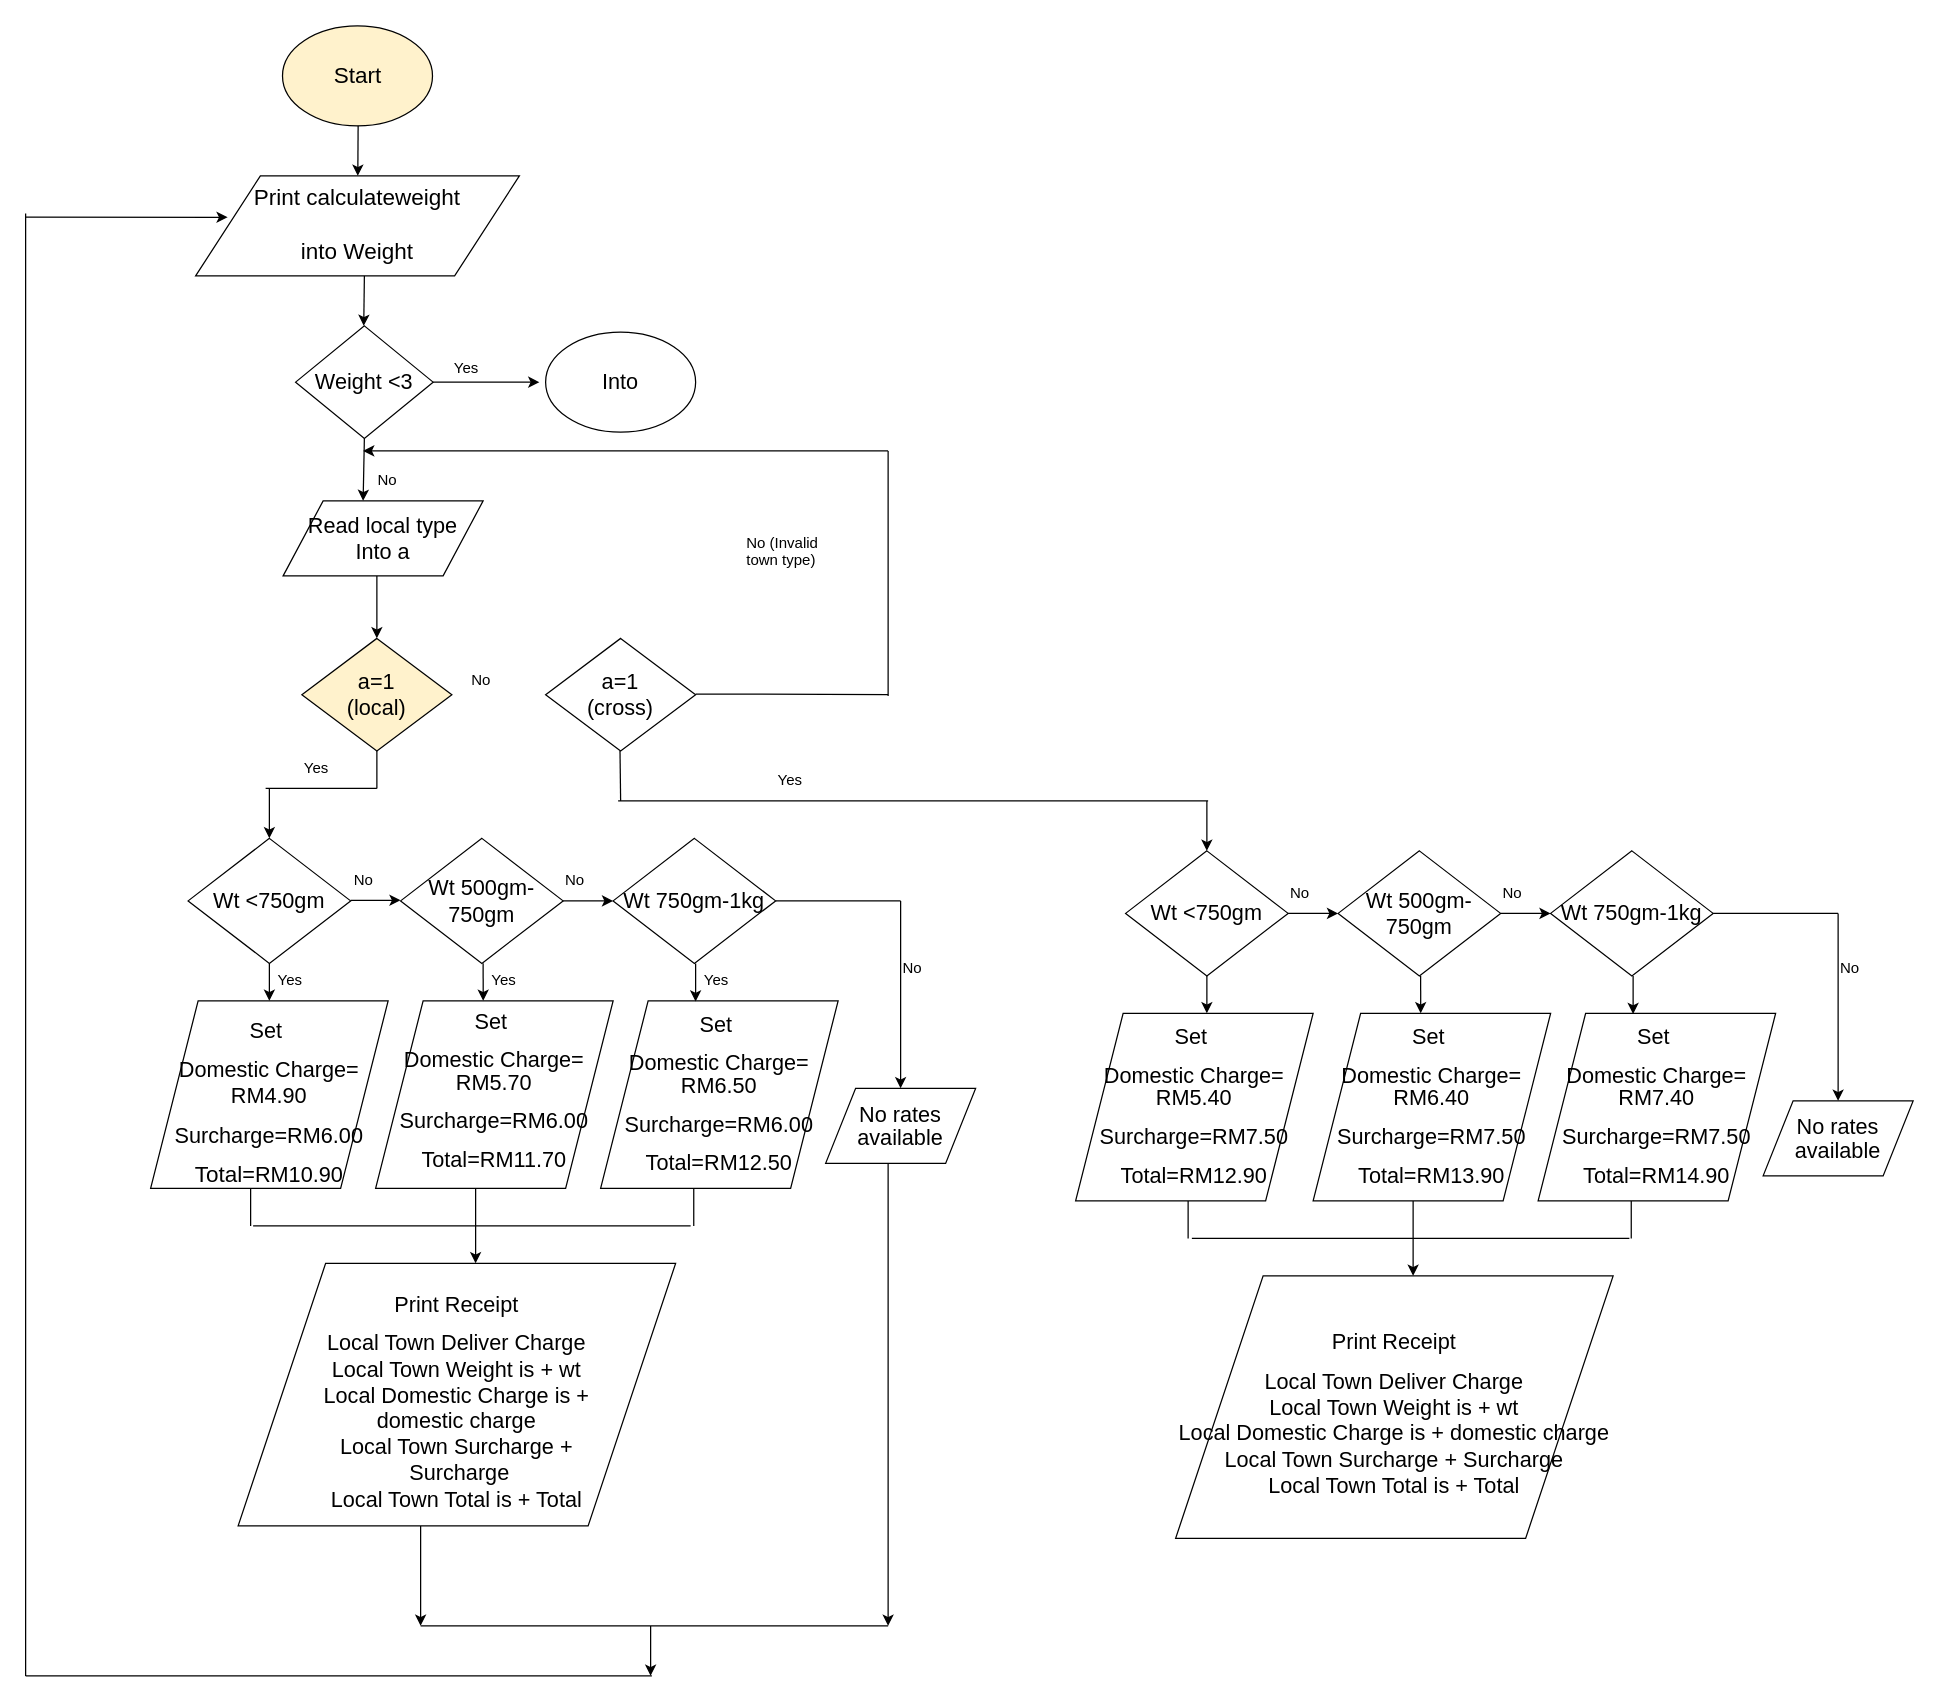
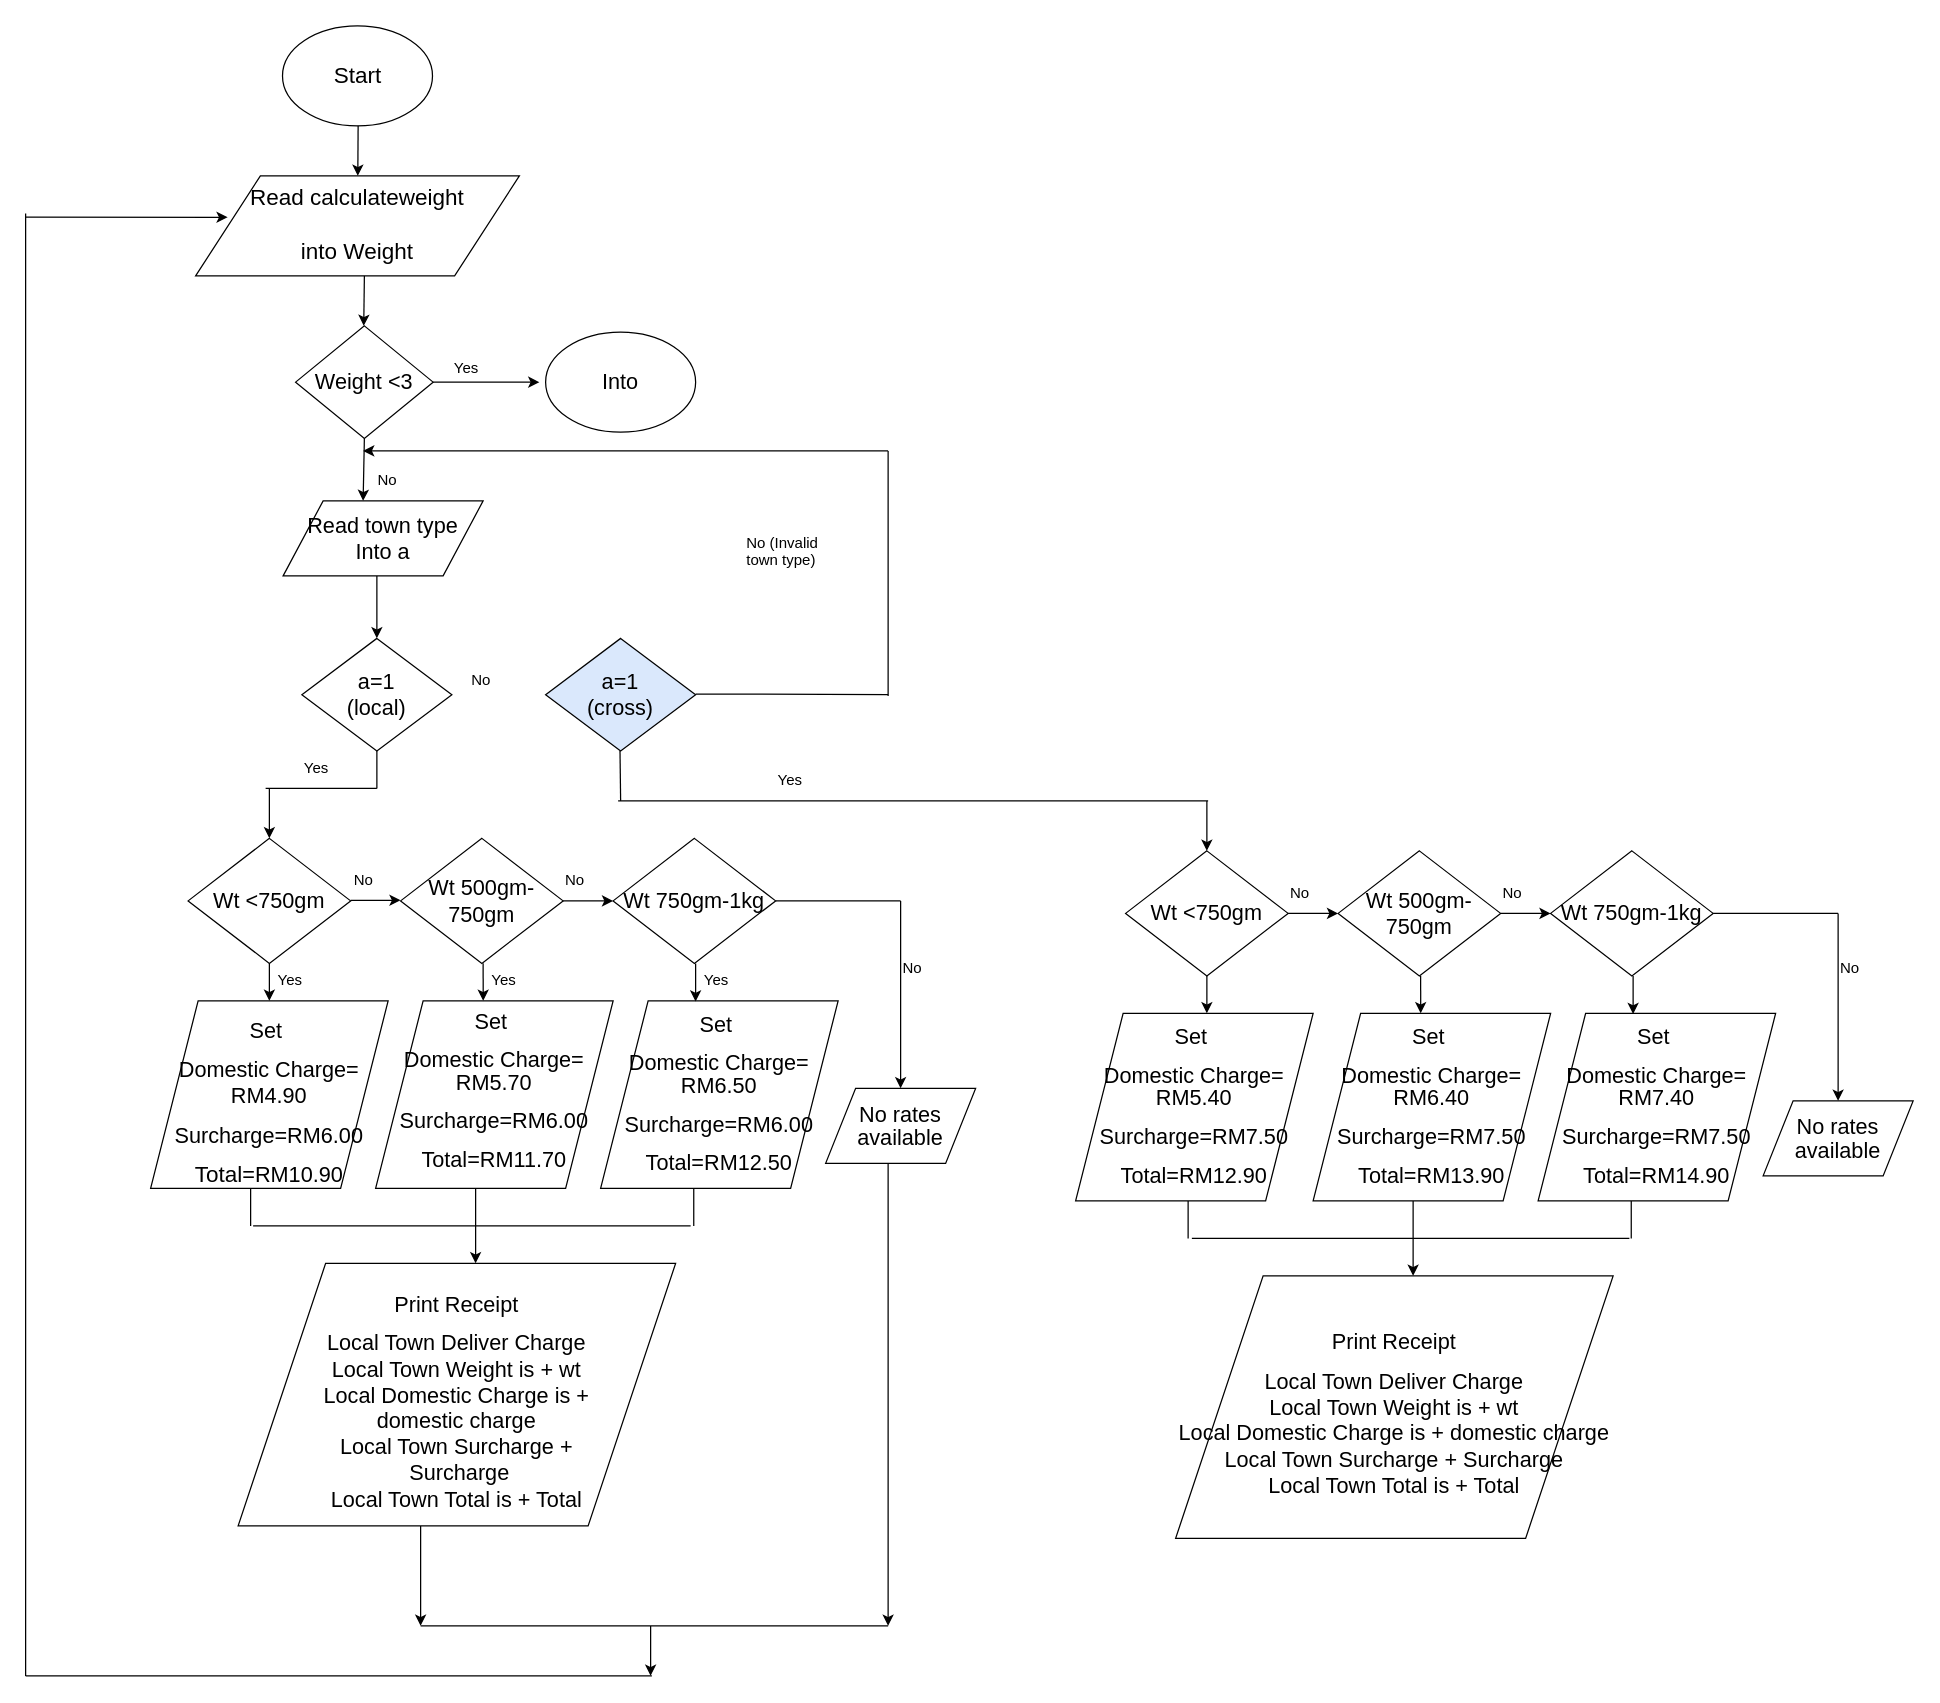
node "Start": fillcolor #fff2cc -> #ffffff
node "Print calculateweightinto Weight": label "Print calculateweightinto Weight" -> "Read calculateweightinto Weight"
node "Read local type Into a": label "Read local type Into a" -> "Read town type Into a"
node "a=1 (local)": fillcolor #fff2cc -> #ffffff
node "a=1 (cross)": fillcolor #ffffff -> #dae8fc
